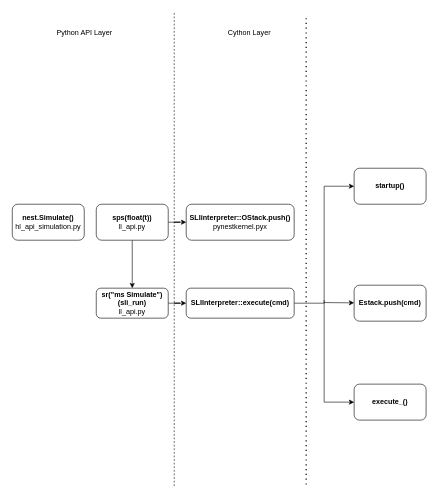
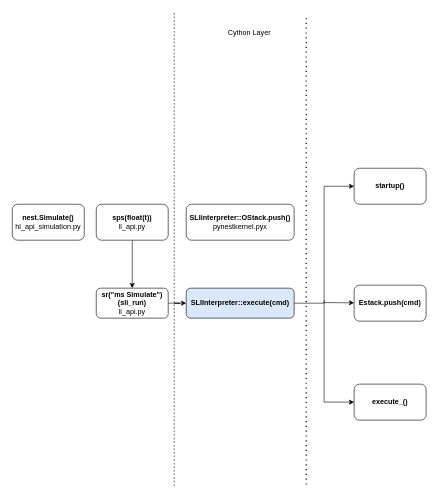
node "Python API Layer": removed
edge "sps(float(t)) ll_api.py" -> "SLIinterpreter::OStack.push() pynestkernel.pyx": removed
node "SLIInterpreter::execute(cmd)": fillcolor #ffffff -> #dae8fc
